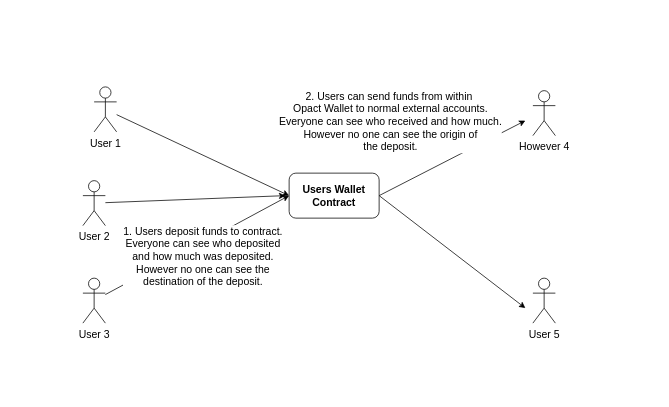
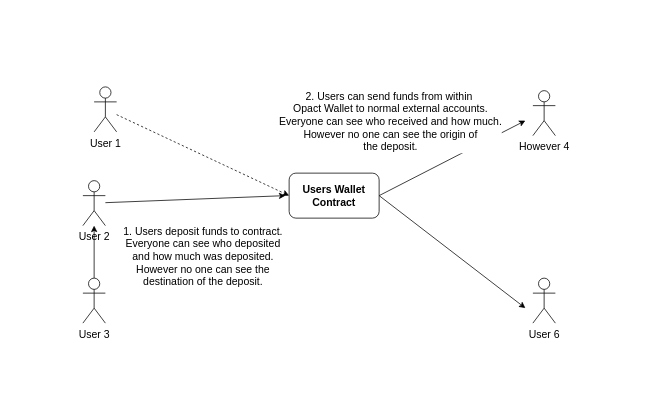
edge "User 1" -> "Users WalletContract": style solid -> dashed
edge "User 3" -> "Users WalletContract": now "User 3" -> "User 2"
node "User 5": label "User 5" -> "User 6"
